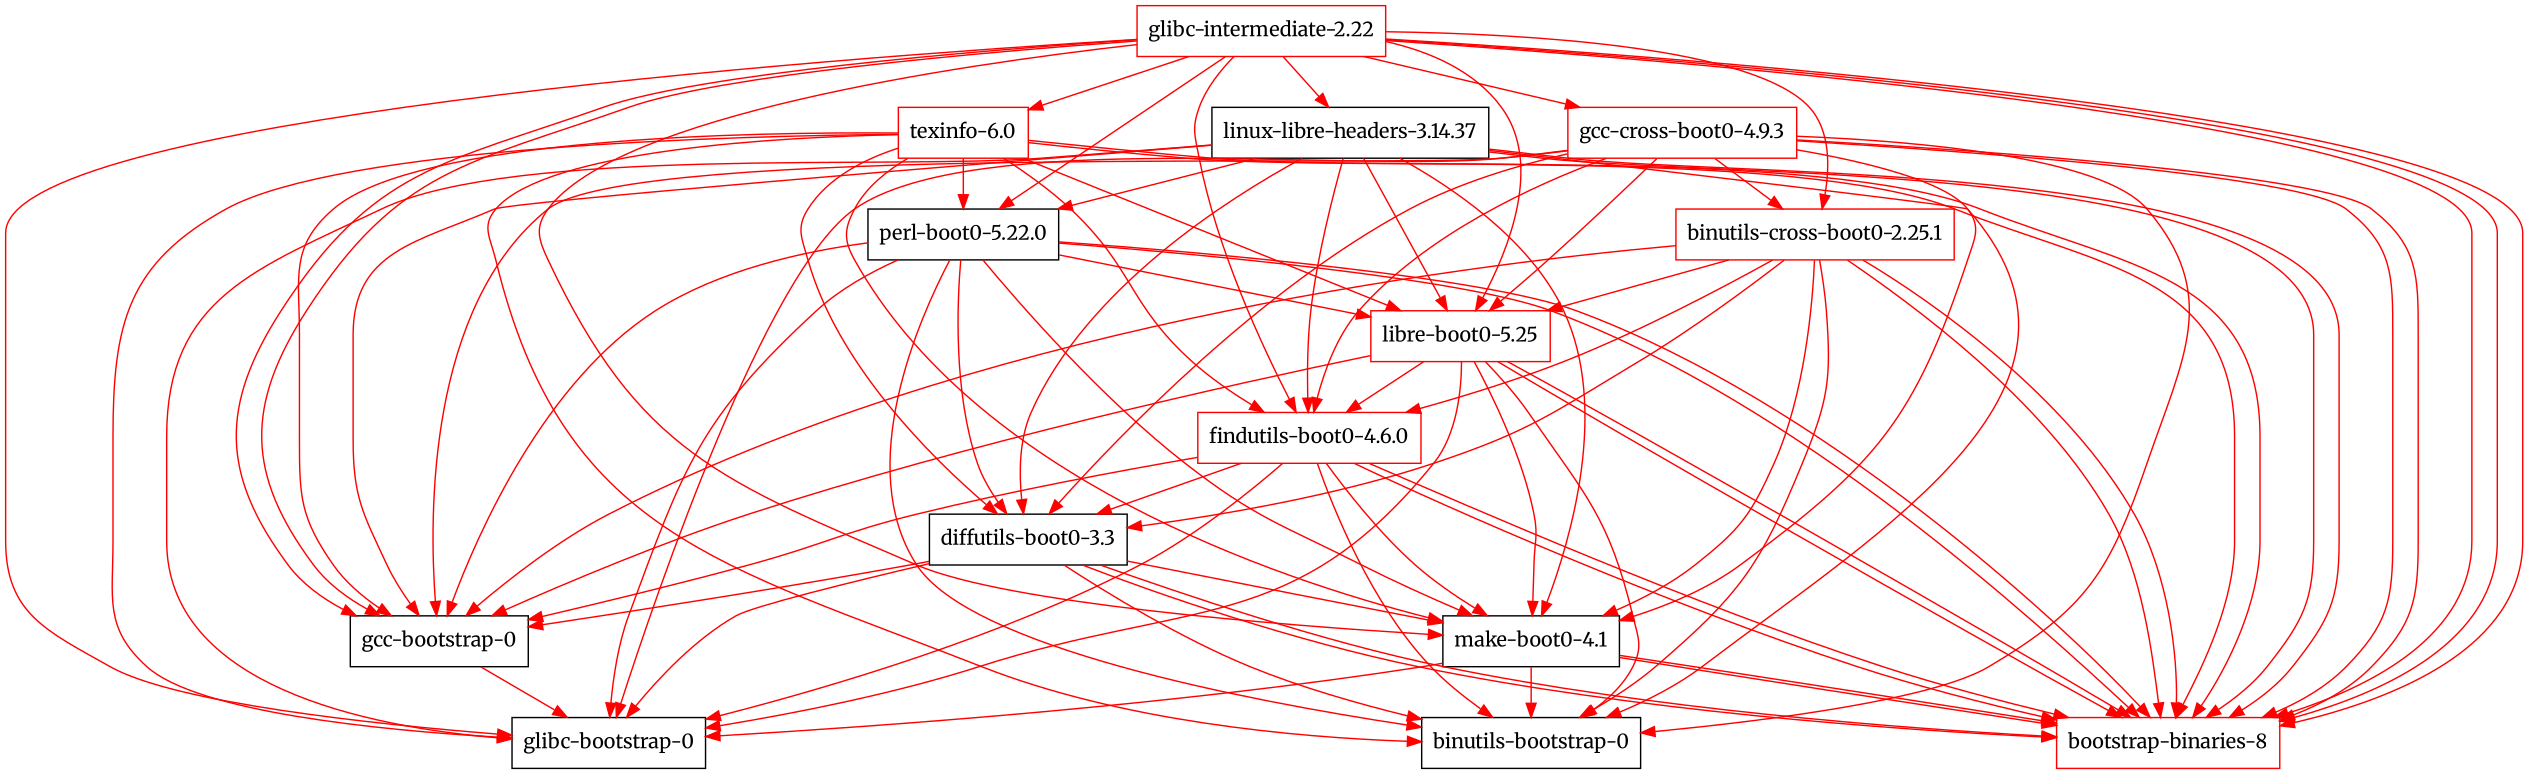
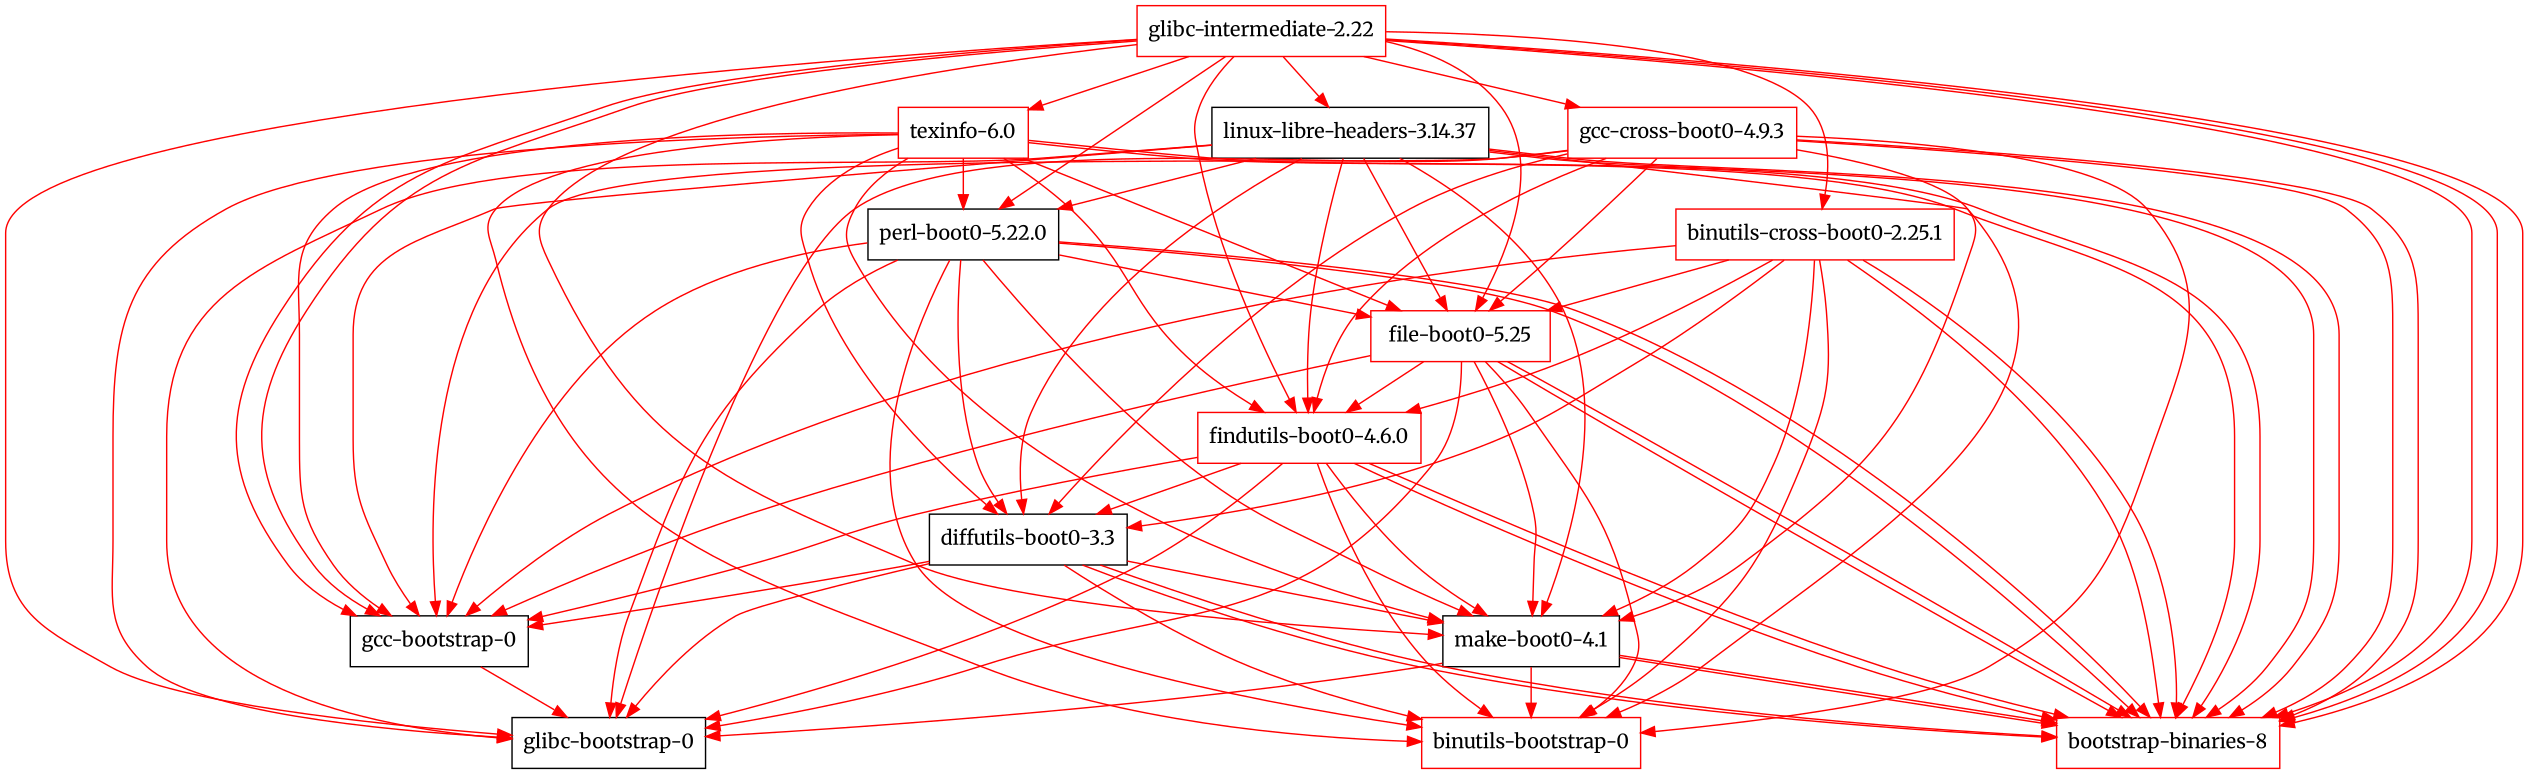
edge "gcc-cross-boot0-4.9.3" -> "binutils-cross-boot0-2.25.1": removed
node "libre-boot0-5.25": label "libre-boot0-5.25" -> "file-boot0-5.25"
node "binutils-bootstrap-0": color black -> red
